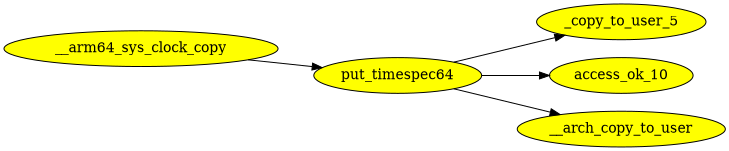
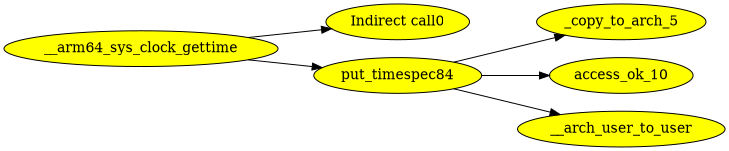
node "Indirect call0": added
node "_copy_to_user_5": label "_copy_to_user_5" -> "_copy_to_arch_5"
node "__arm64_sys_clock_copy": label "__arm64_sys_clock_copy" -> "__arm64_sys_clock_gettime"
node "put_timespec64": label "put_timespec64" -> "put_timespec84"
node "__arch_copy_to_user": label "__arch_copy_to_user" -> "__arch_user_to_user"
